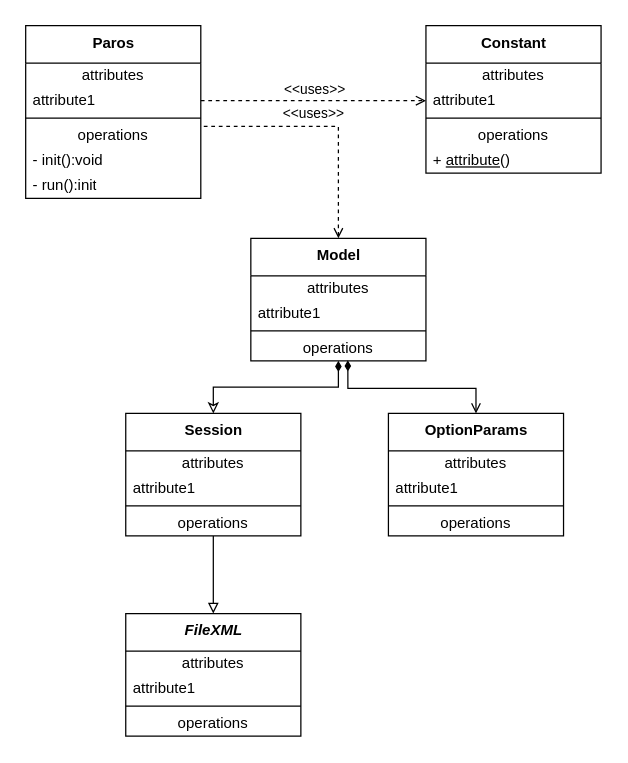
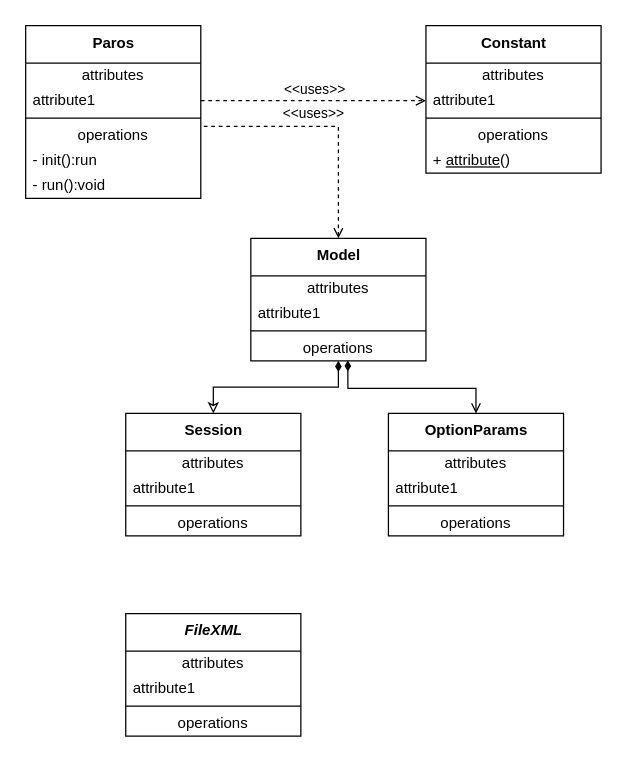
node "- init():void": label "- init():void" -> "- init():run"
node "- run():init": label "- run():init" -> "- run():void"
edge "Session" -> "FileXML": removed
